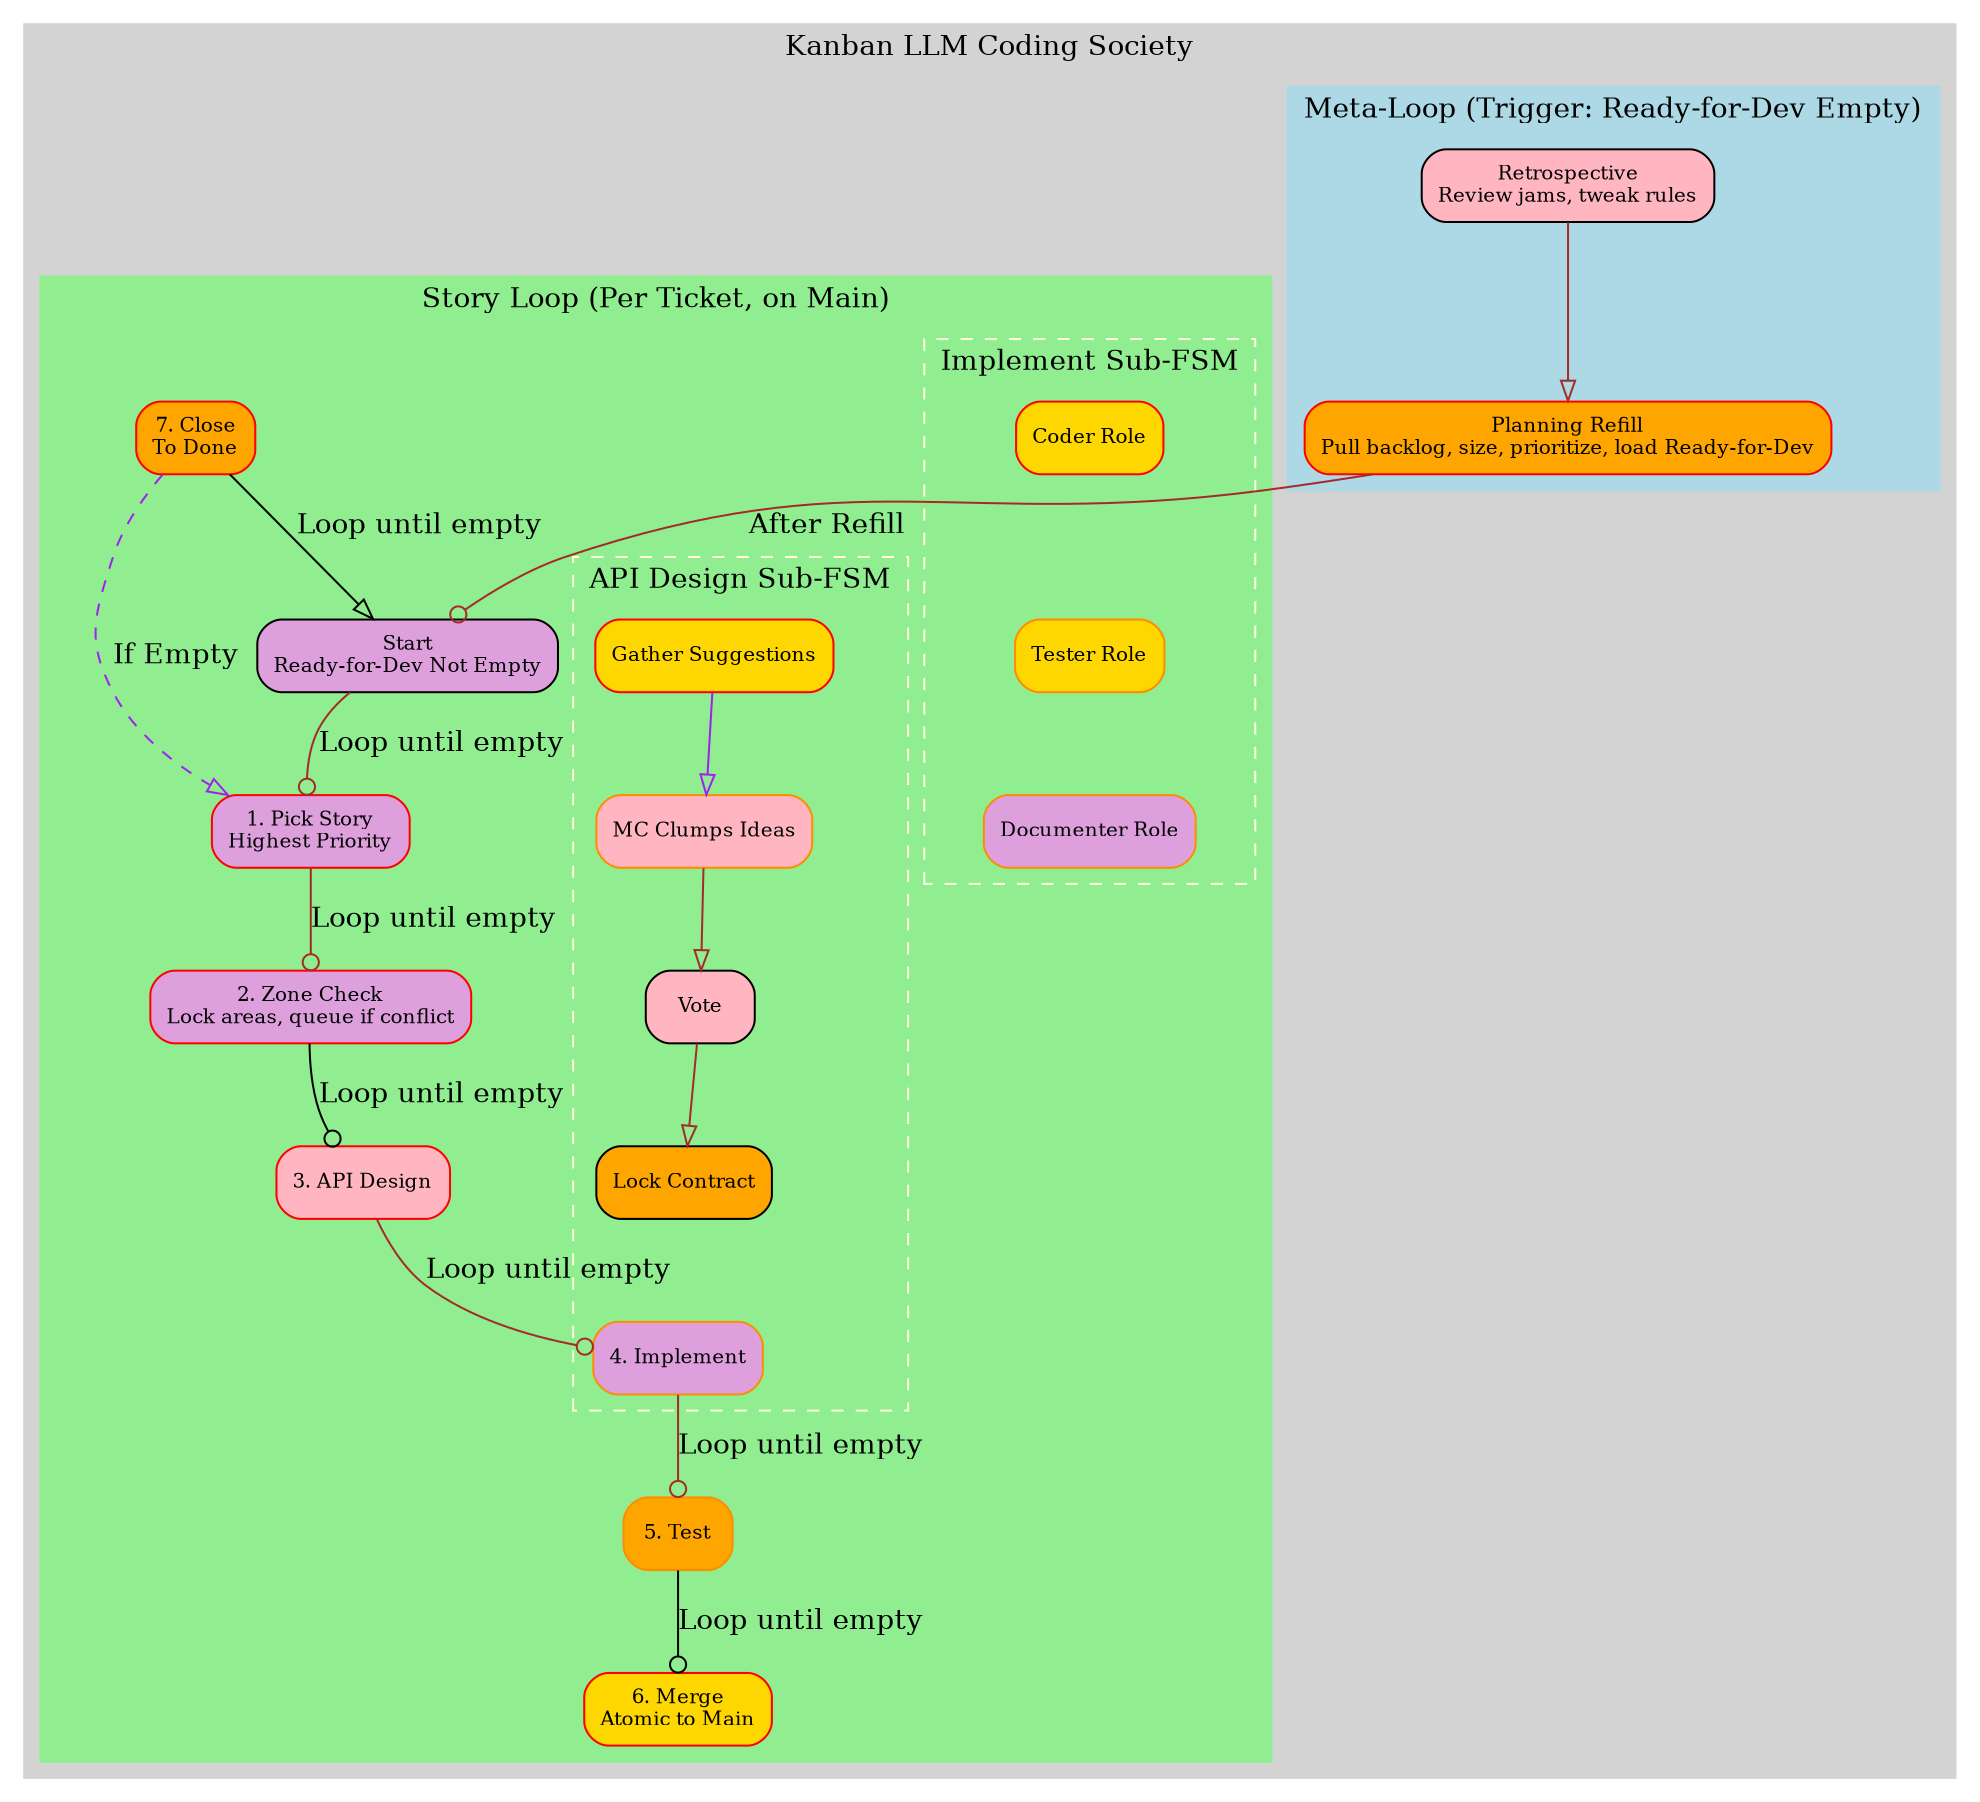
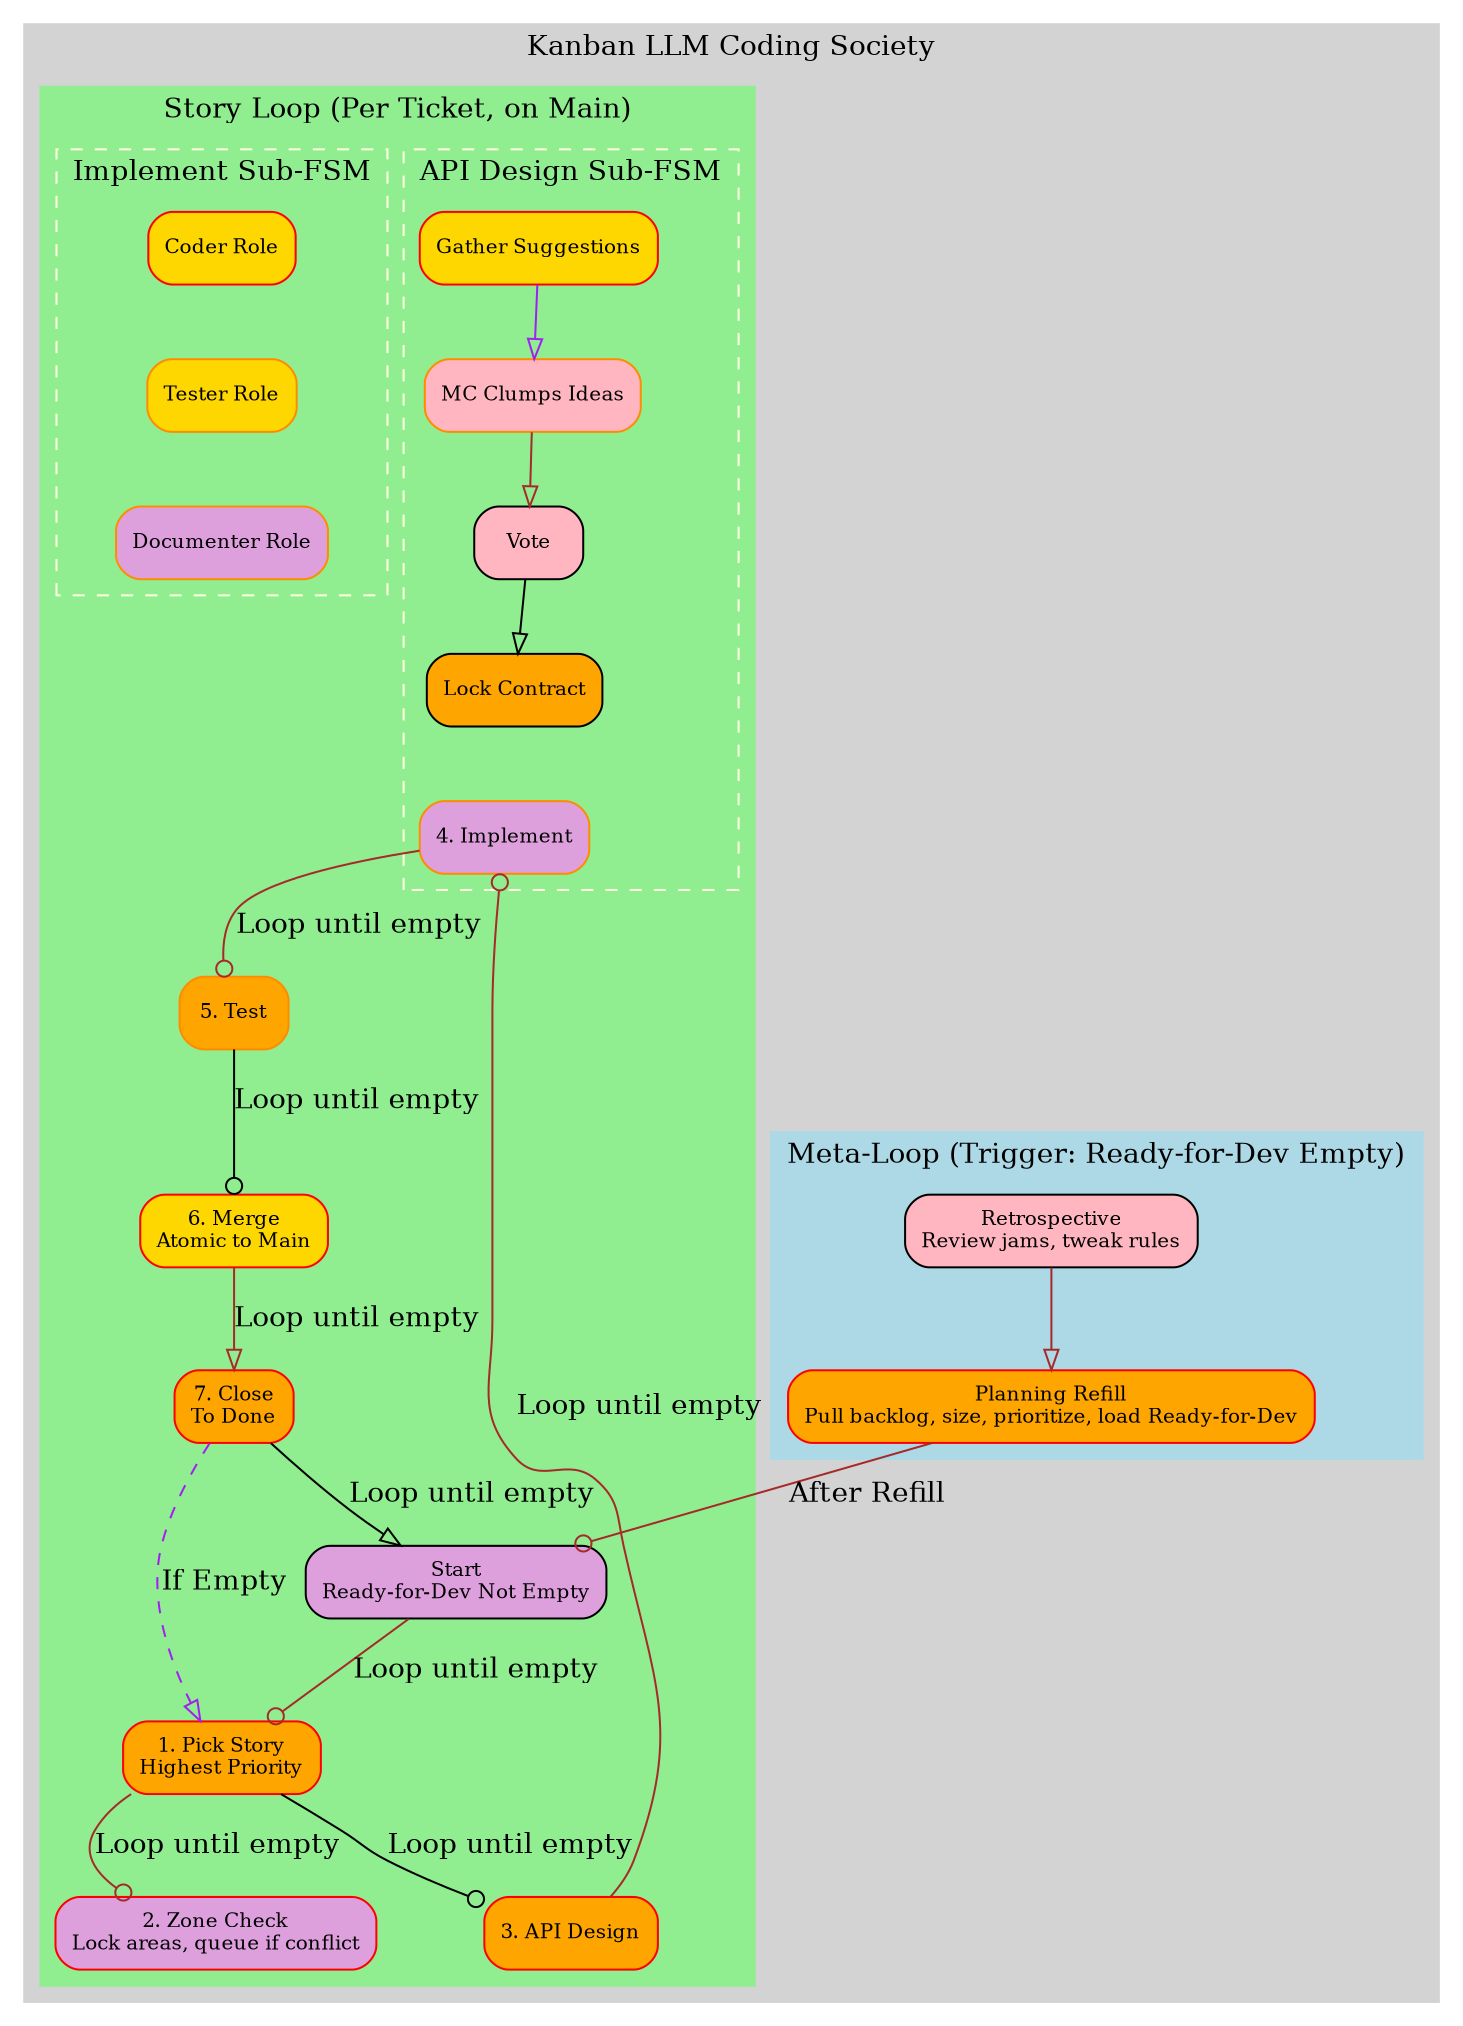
node "1. Pick Story Highest Priority": fillcolor plum -> orange
edge "Vote" -> "Lock Contract": color brown -> black
edge "2. Zone Check Lock areas, queue if conflict" -> "3. API Design": now "1. Pick Story Highest Priority" -> "3. API Design"
node "3. API Design": fillcolor lightpink -> orange
edge "6. Merge Atomic to Main" -> "7. Close To Done": added, label "Loop until empty"
